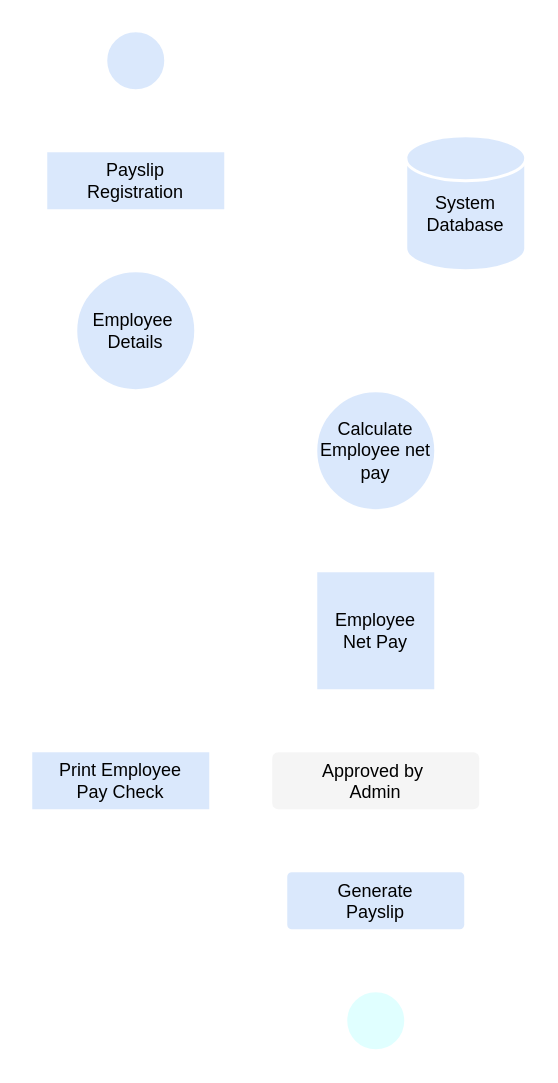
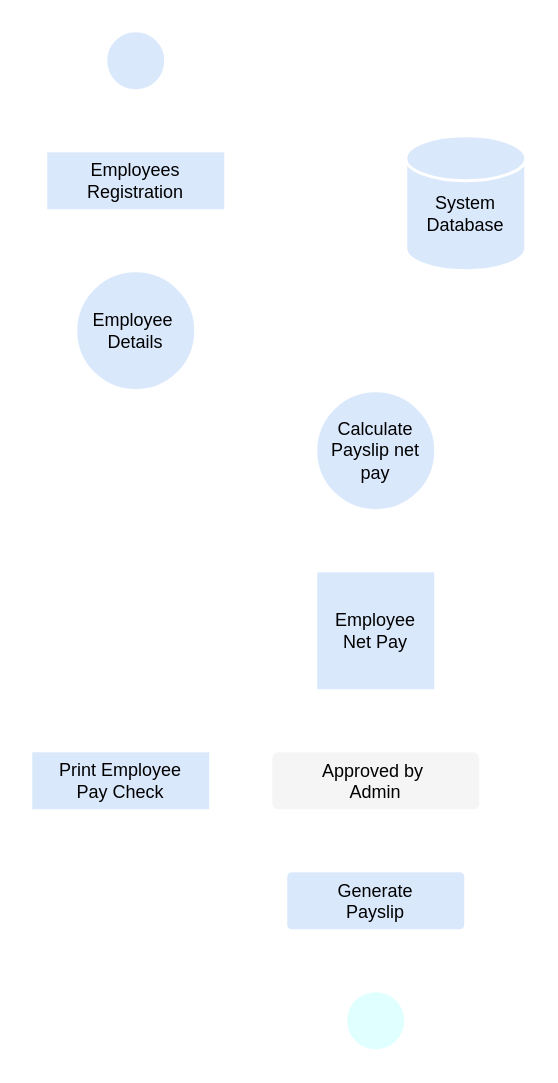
node "Payslip Registration": label "Payslip Registration" -> "Employees Registration"
node "Calculate Employee net pay": label "Calculate Employee net pay" -> "Calculate Payslip net pay"
